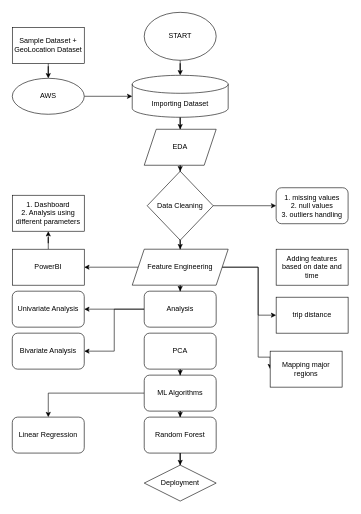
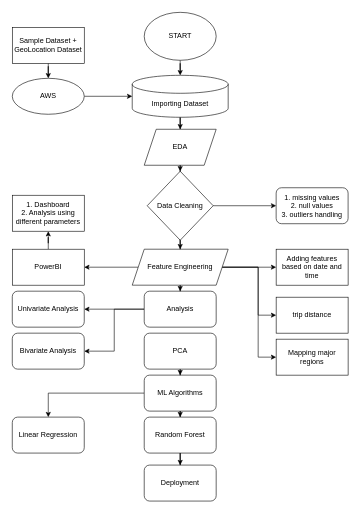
edge "Feature Engineering" -> "Adding features based on date and time": added
node "Mapping major regions": moved (306, 369) -> (312, 357)
node "Deployment": shape diamond -> rounded rectangle
